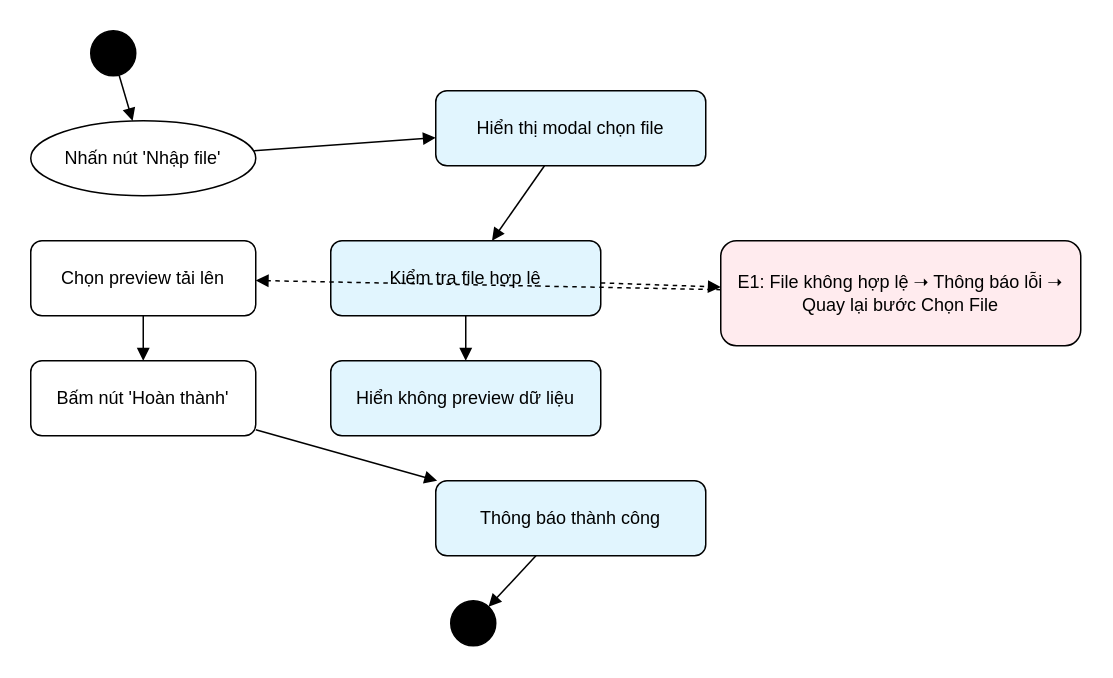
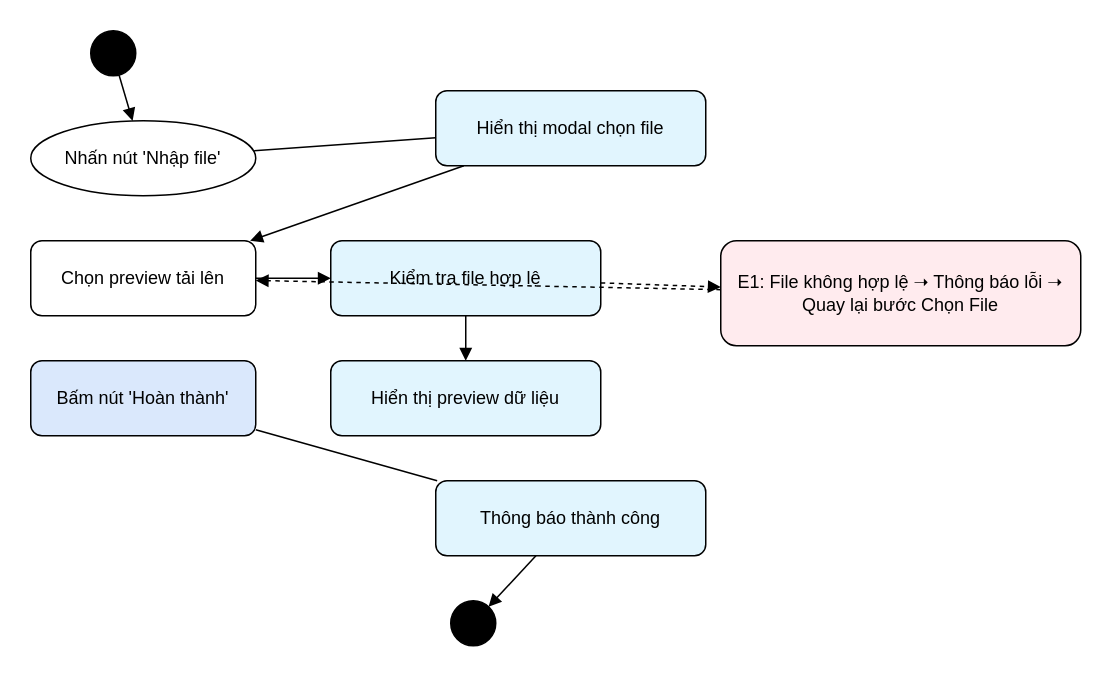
edge "Nhấn nút 'Nhập file'" -> "Hiển thị modal chọn file": arrowhead block -> none
edge "Hiển thị modal chọn file" -> "Kiểm tra file hợp lệ": now "Hiển thị modal chọn file" -> "Chọn preview tải lên"
edge "Chọn preview tải lên" -> "Bấm nút 'Hoàn thành'": now "Chọn preview tải lên" -> "Kiểm tra file hợp lệ"
node "Bấm nút 'Hoàn thành'": fillcolor #ffffff -> #dae8fc
node "Hiển không preview dữ liệu": label "Hiển không preview dữ liệu" -> "Hiển thị preview dữ liệu"
edge "Bấm nút 'Hoàn thành'" -> "Thông báo thành công": arrowhead block -> none
